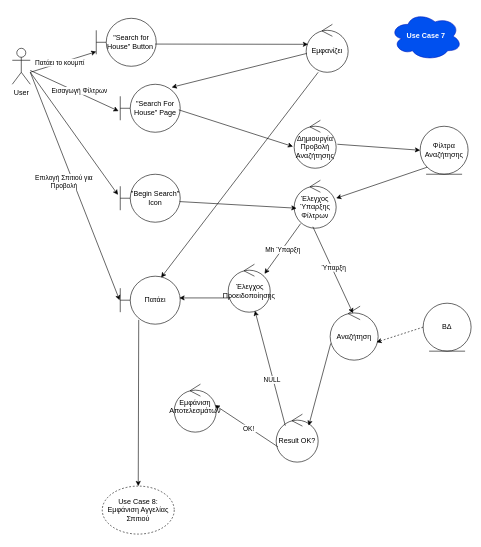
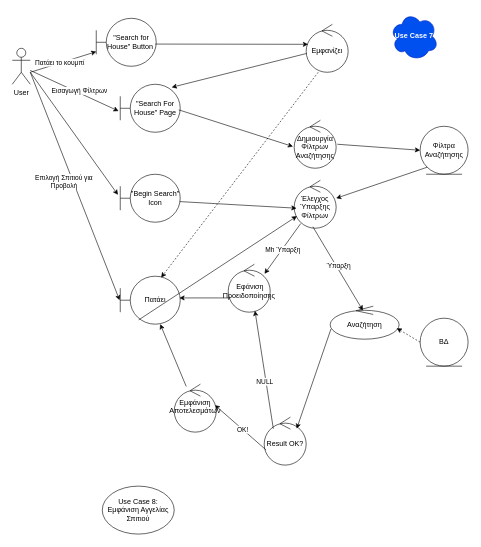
node "Use Case 7": size 72x48 -> 48x48
node "Δημιουργία Προβολή Αναζήτησης": label "Δημιουργία Προβολή Αναζήτησης" -> "Δημιουργία Φίλτρων Αναζήτησης"
edge "Εμφανίζει" -> "Πατάει": style solid -> dashed
node "Έλεγχος Προειδοποίησης": label "Έλεγχος Προειδοποίησης" -> "Eφάνιση Προειδοποίησης"
node "ΒΔ": moved (447, 327) -> (444, 342)
node "Αναζήτηση": size 48x54 -> 69x33
edge "Eμφάνιση Αποτελεσμάτων" -> "Πατάει": added
edge "Πατάει" -> "Use Case 8: Eμφάνιση Αγγελίας Σπιτιού": now "Πατάει" -> "Έλεγχος Ύπαρξης Φίλτρων"
node "Result OK?": moved (297, 438) -> (285, 441)
node "Use Case 8: Eμφάνιση Αγγελίας Σπιτιού": style dashed -> solid
